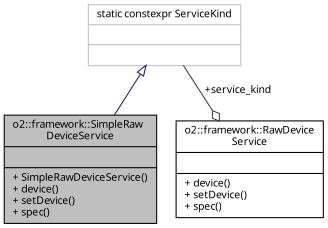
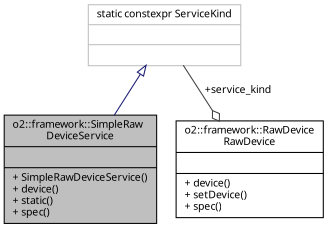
node "o2::framework::RawDevice": text "Service" -> "RawDevice"
node "o2::framework::SimpleRaw": text "+ setDevice()" -> "+ static()"
